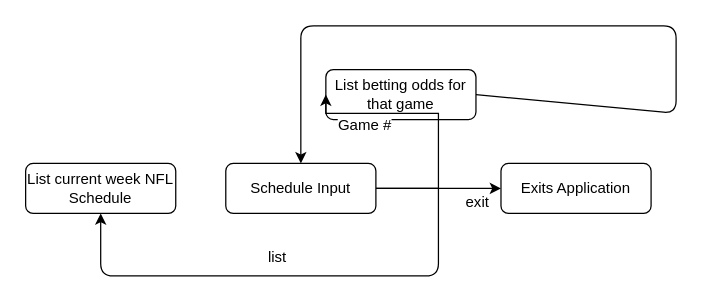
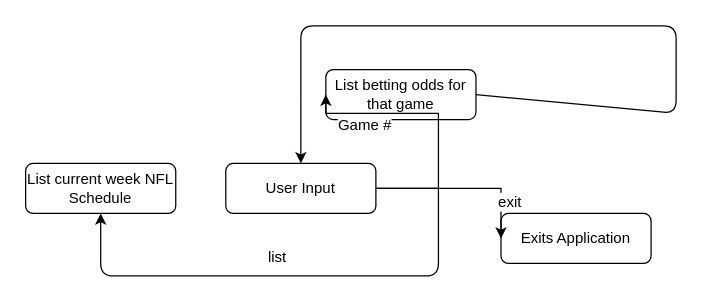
node "Schedule Input": label "Schedule Input" -> "User Input"
node "Exits Application": moved (576, 188) -> (576, 238)
